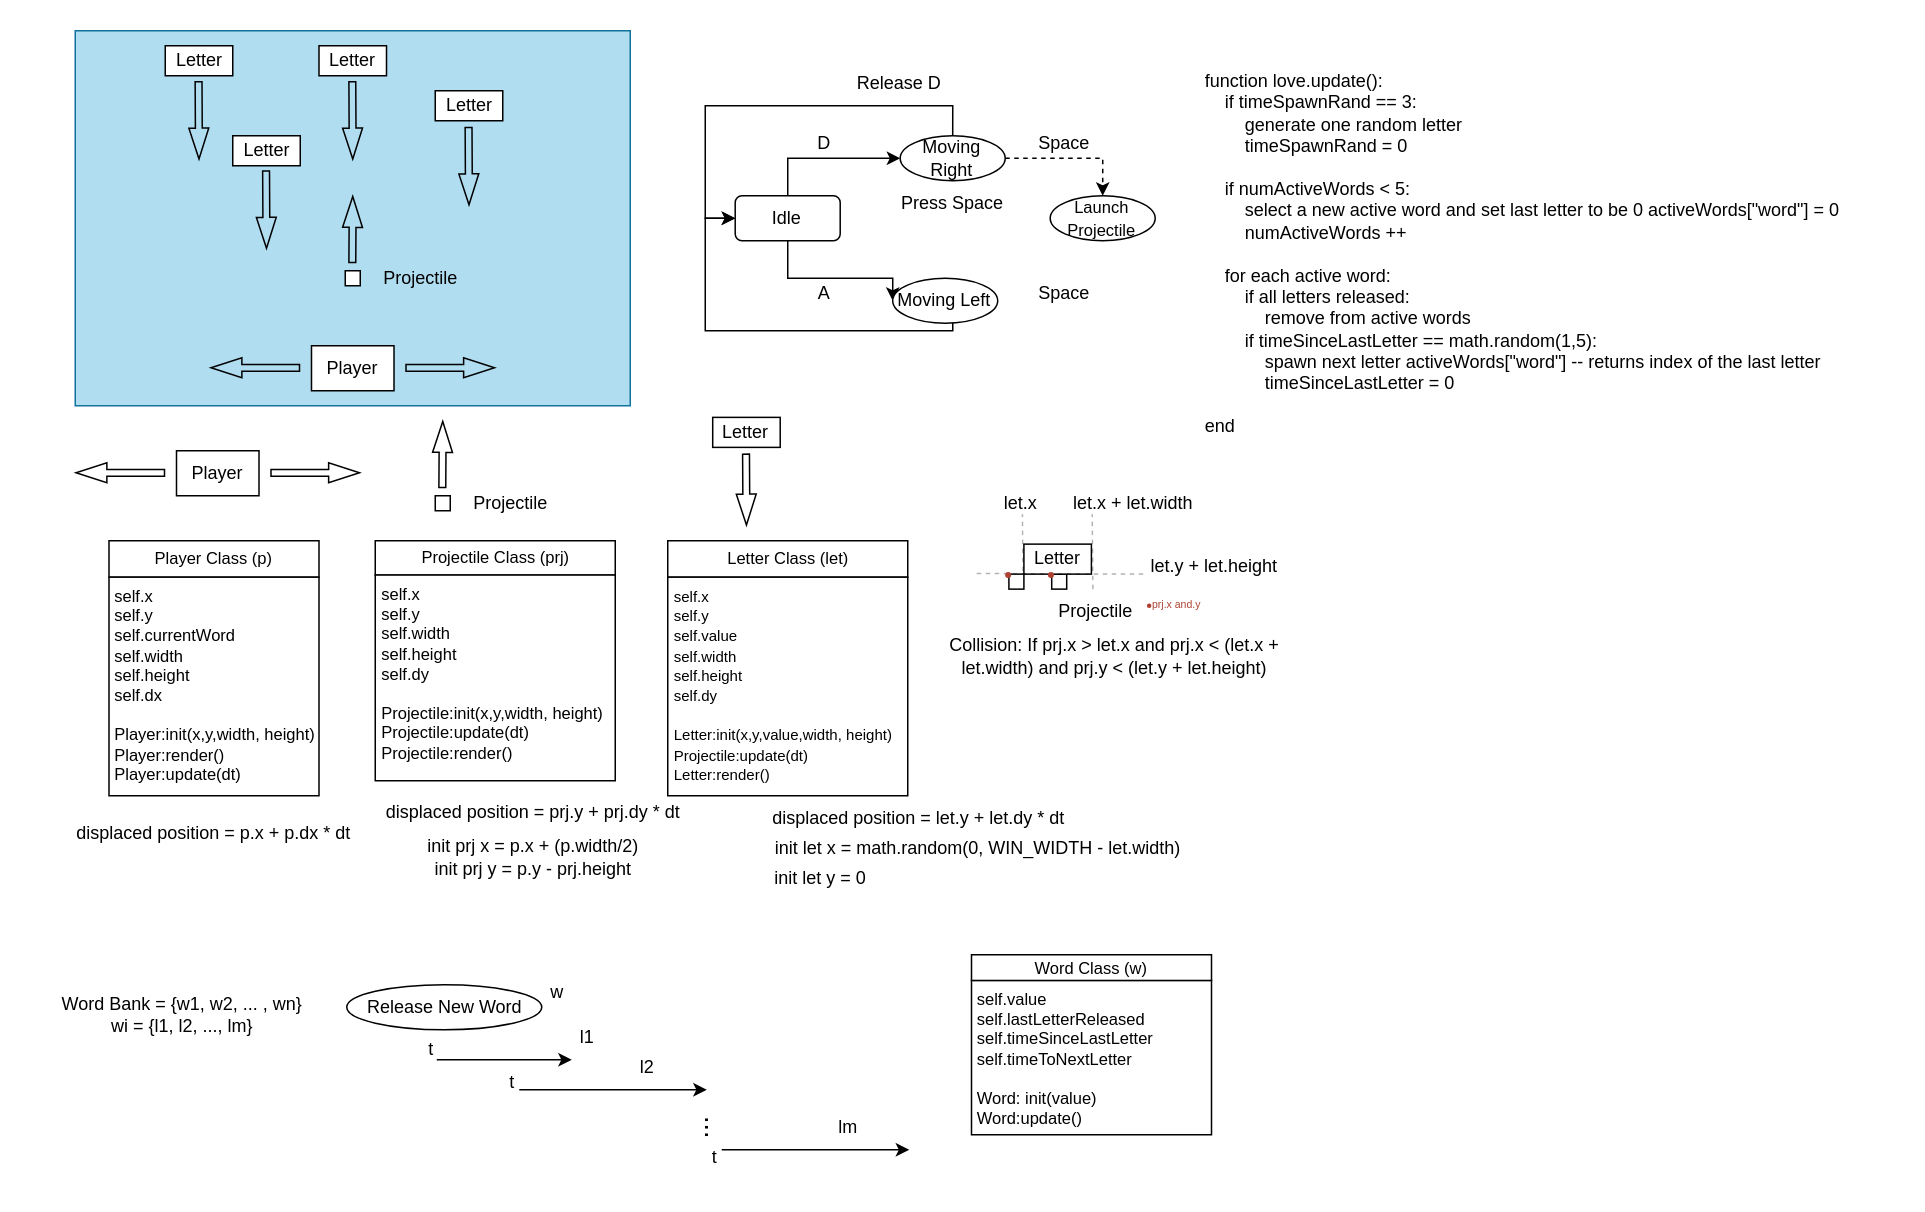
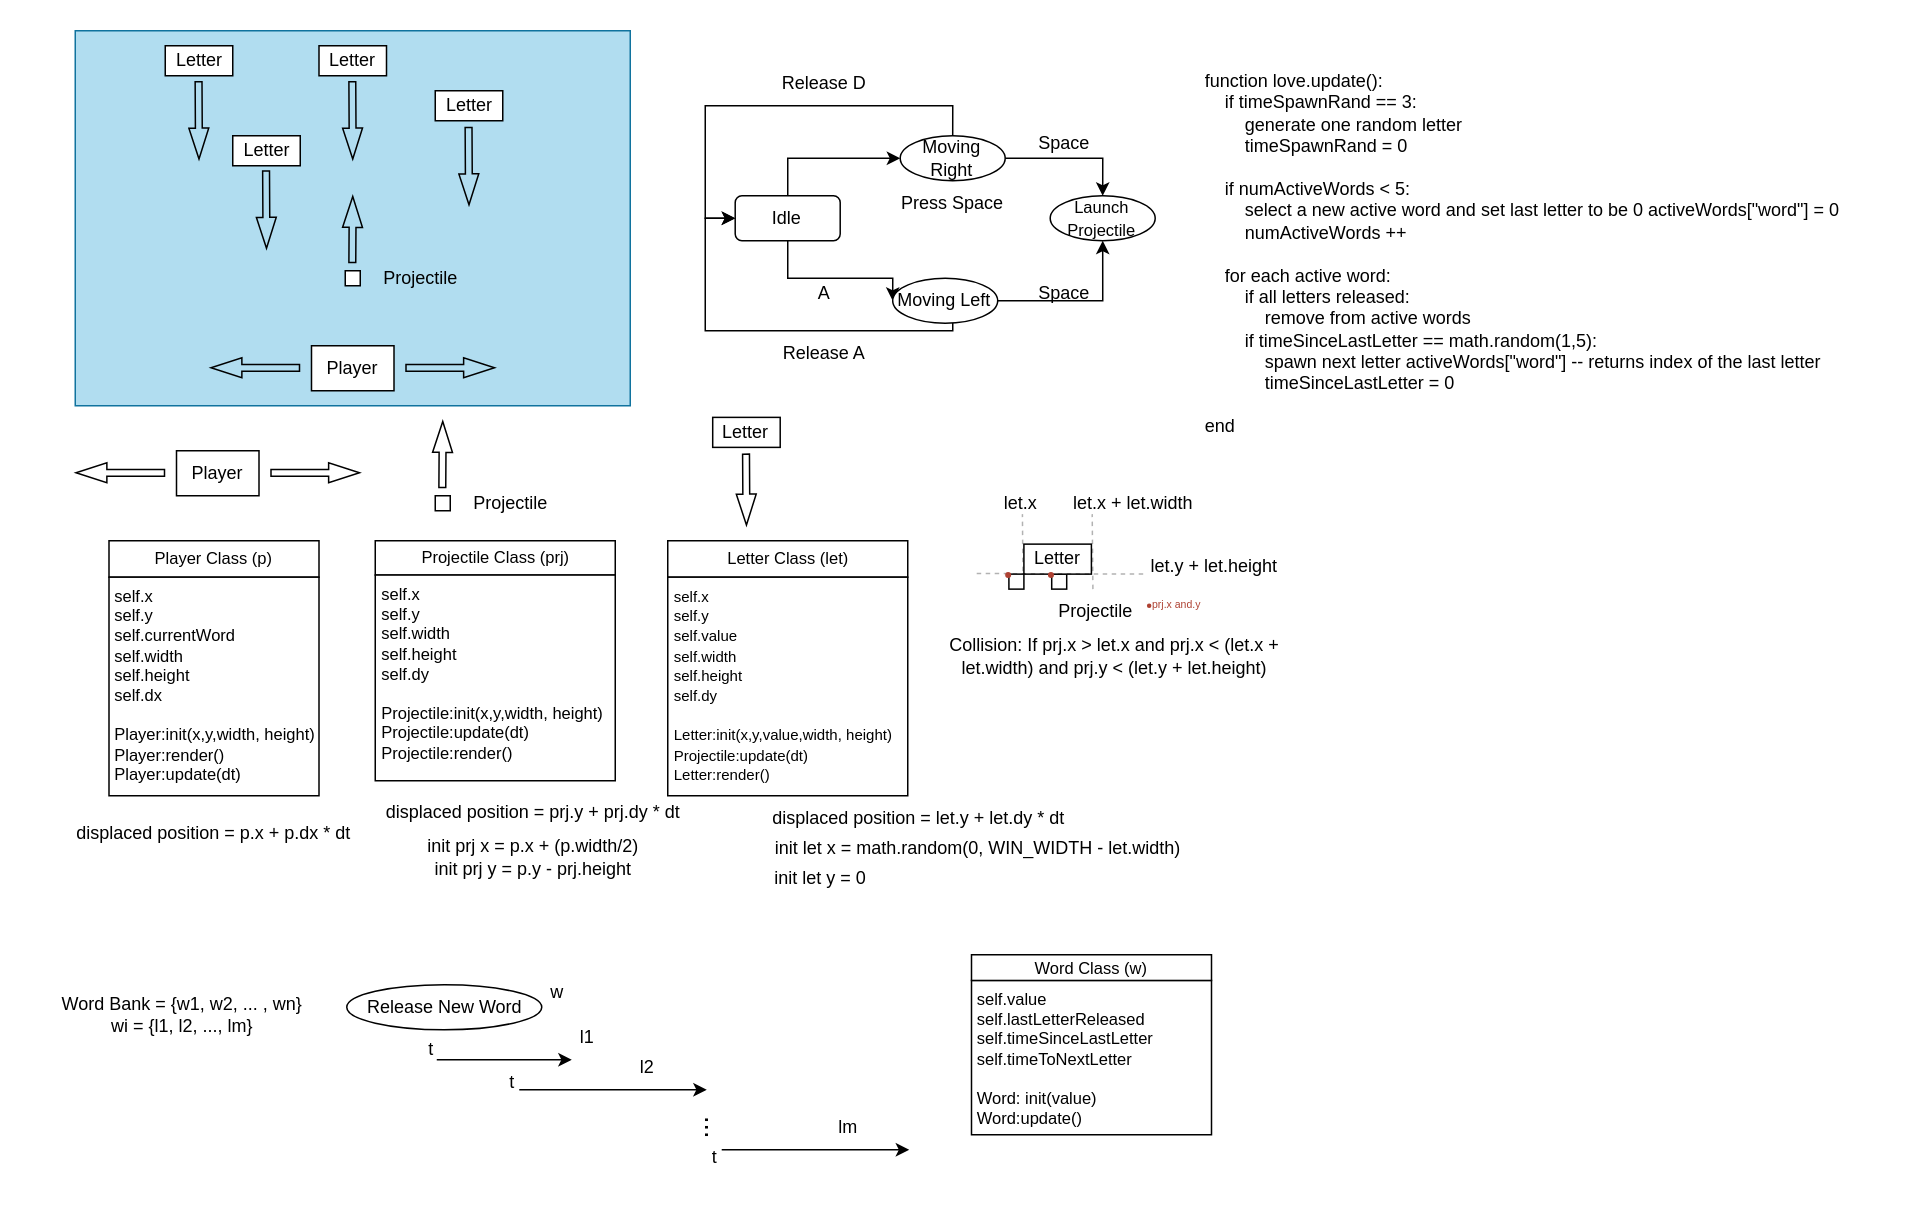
node "Release D": moved (900, 83) -> (825, 83)
node "D": removed
edge "Moving Right" -> "Launch Projectile": style dashed -> solid
edge "Moving Left" -> "Launch Projectile": added
node "Release A": added
